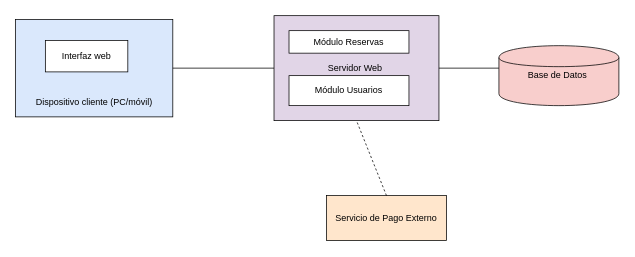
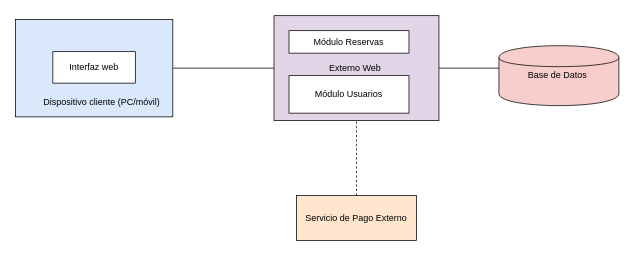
node "Interfaz web": moved (87, 56) -> (94, 67)
node "Servidor Web": label "Servidor Web" -> "Externo Web"
node "Módulo Usuarios": size 120x30 -> 120x38
node "Dispositivo cliente (PC/móvil)": moved (94, 102) -> (102, 102)
node "Servicio de Pago Externo": moved (387, 218) -> (357, 218)
